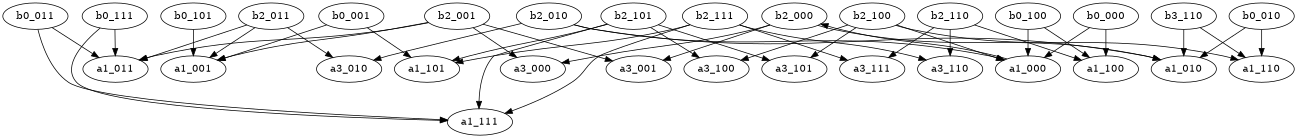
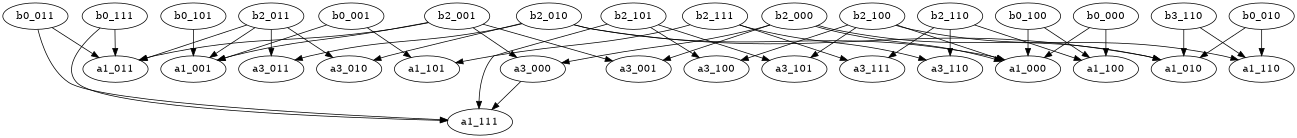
edge "a1_000" -> "b2_000": reversed
edge "b2_101" -> "a1_101": removed
edge "b2_111" -> "a1_111": now "a3_000" -> "a1_111"
node "a3_011": added
